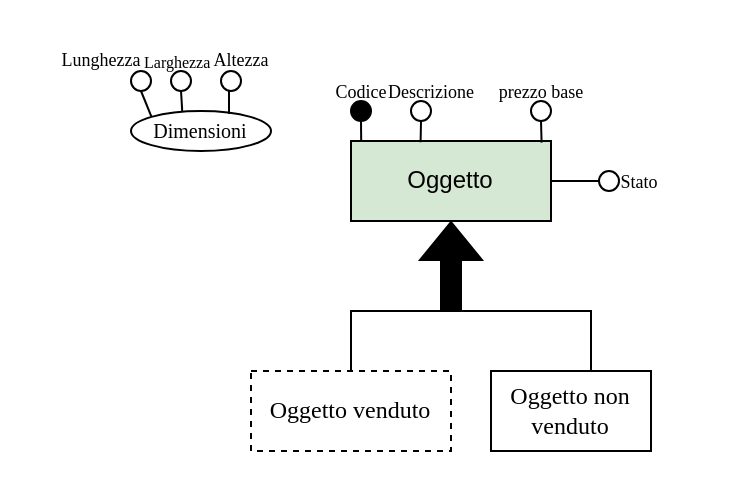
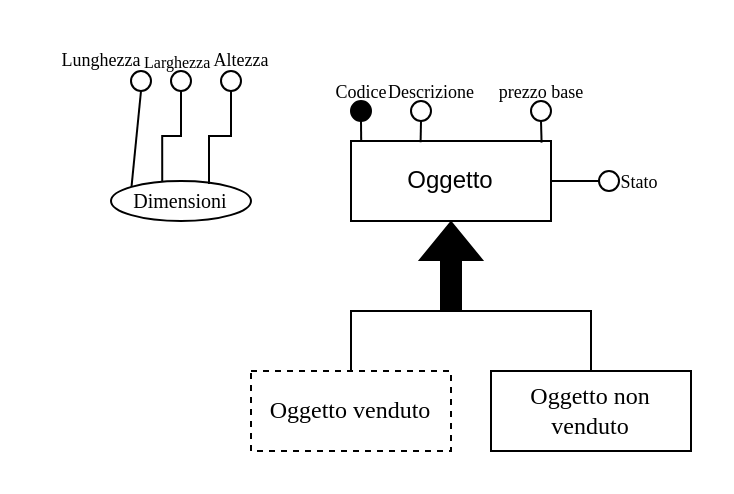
node "Dimensioni": moved (201, 131) -> (181, 201)
node "Oggetto": fillcolor #d5e8d4 -> #ffffff
node "Oggetto non venduto": size 160x80 -> 200x80
